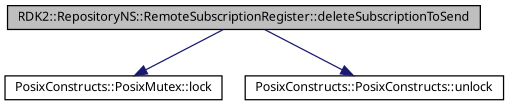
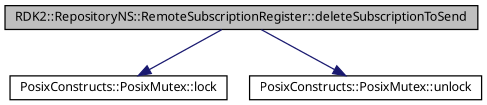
node "PosixConstructs::PosixConstructs::unlock": label "PosixConstructs::PosixConstructs::unlock" -> "PosixConstructs::PosixMutex::unlock"
